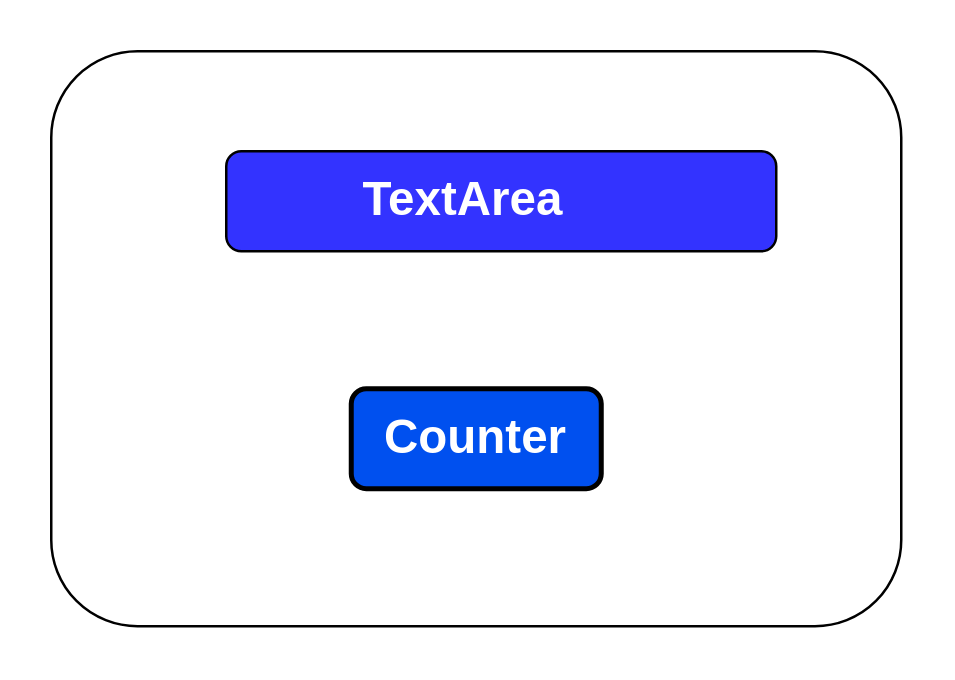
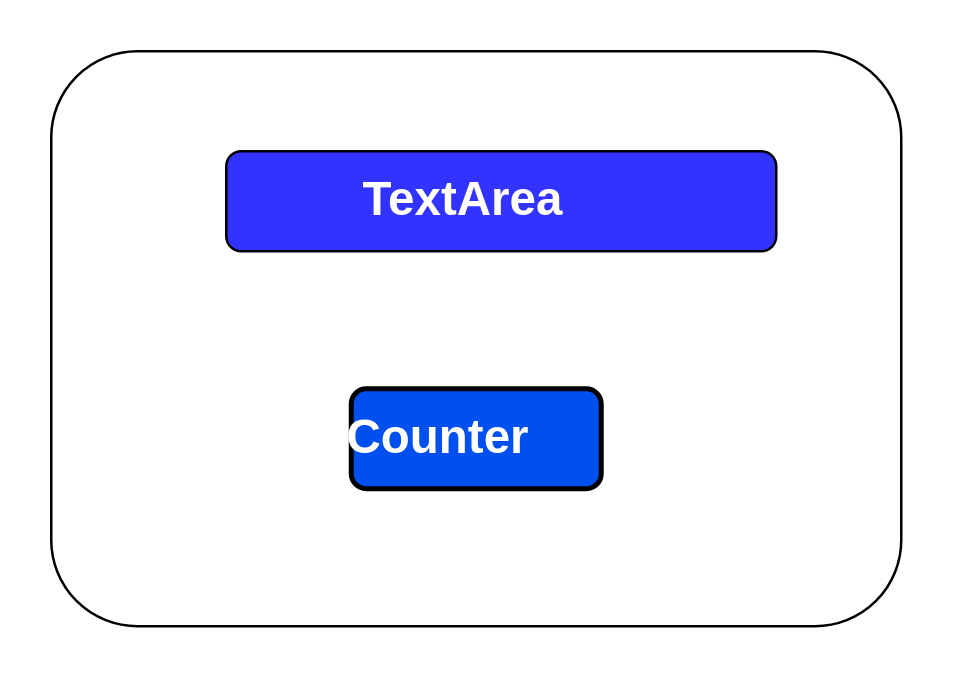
node "Counter": moved (476, 439) -> (439, 439)
